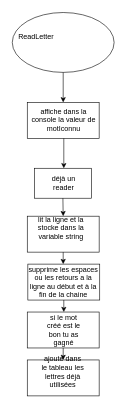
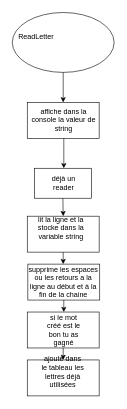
node "affiche dans la console la valeur de motIconnu": label "affiche dans la console la valeur de motIconnu" -> "affiche dans la console la valeur de string"
